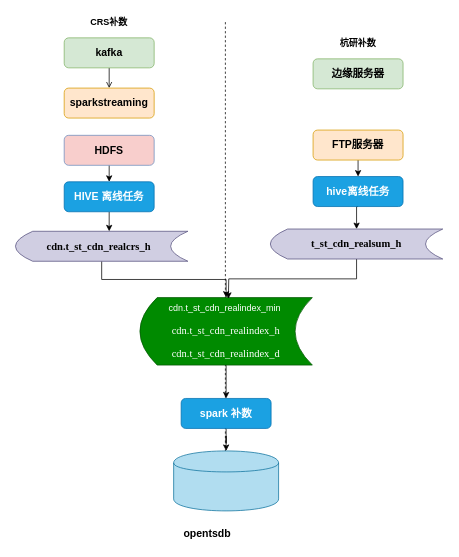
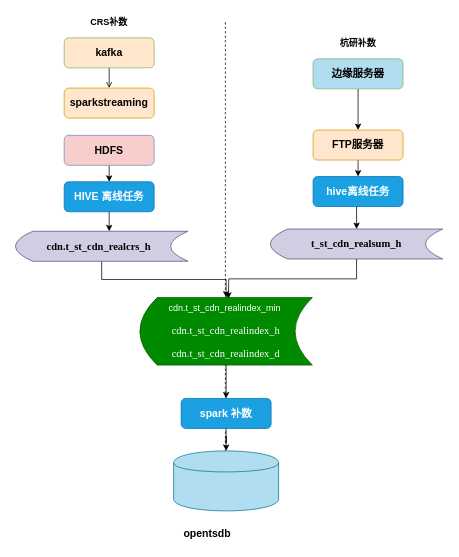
node "kafka": fillcolor #d5e8d4 -> #ffe6cc
node "边缘服务器": fillcolor #d5e8d4 -> #b1ddf0
edge "边缘服务器" -> "FTP服务器": added
